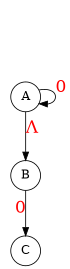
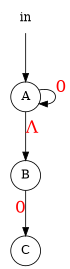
node "in": added
